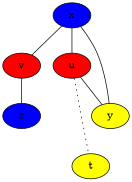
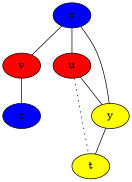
edge "y" -- "t": added
